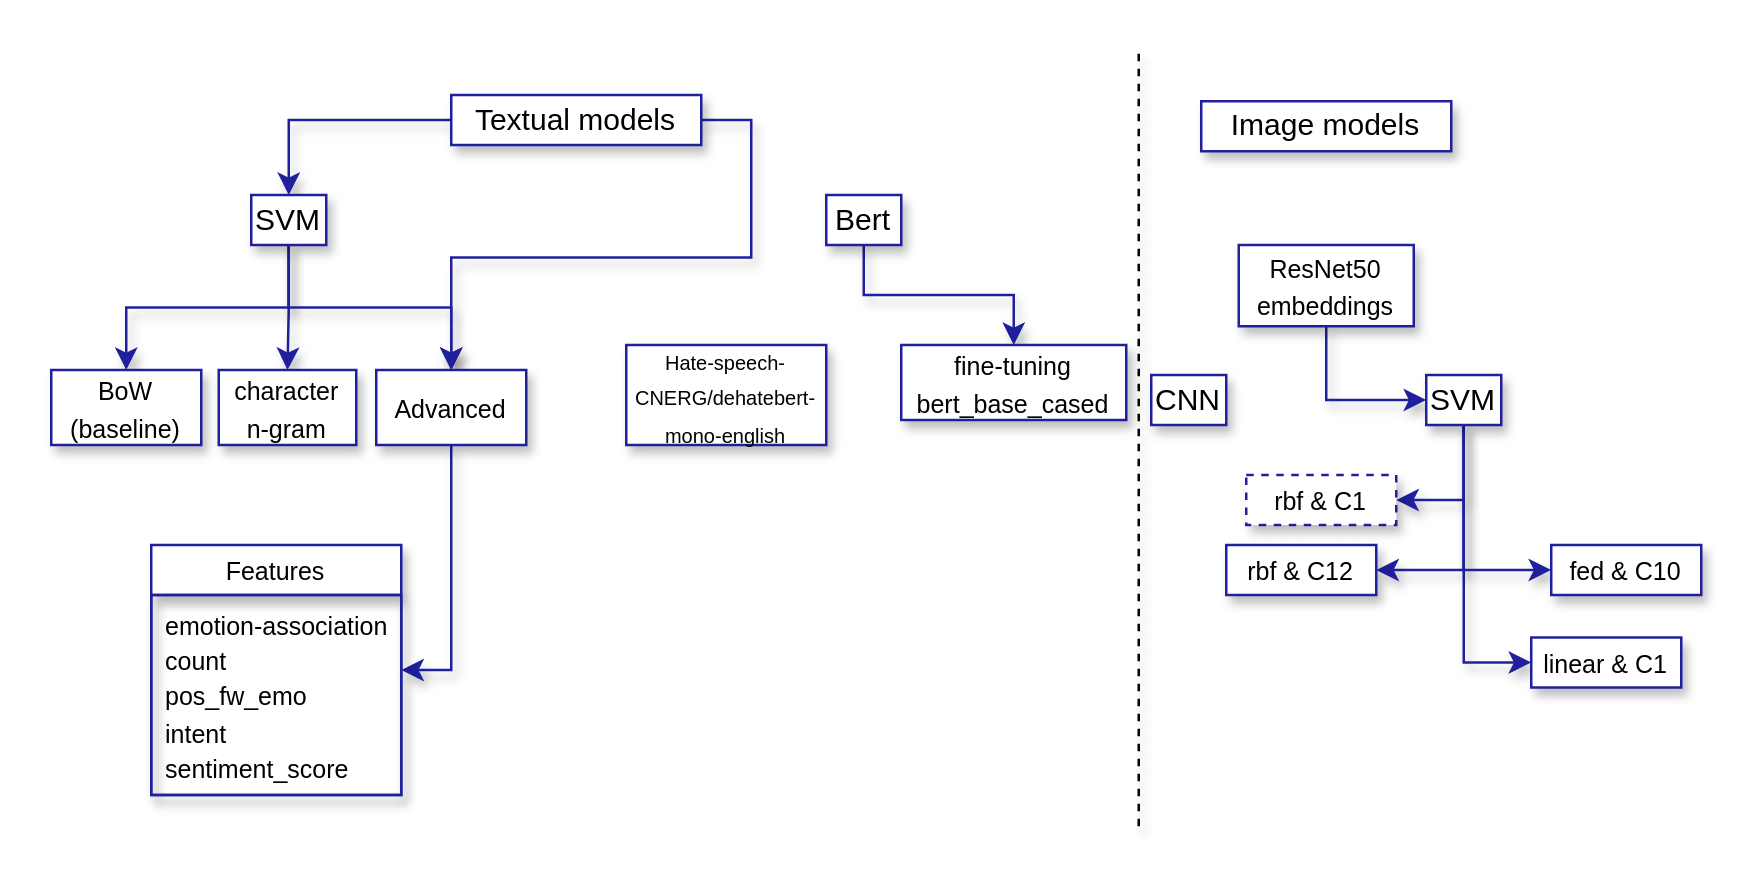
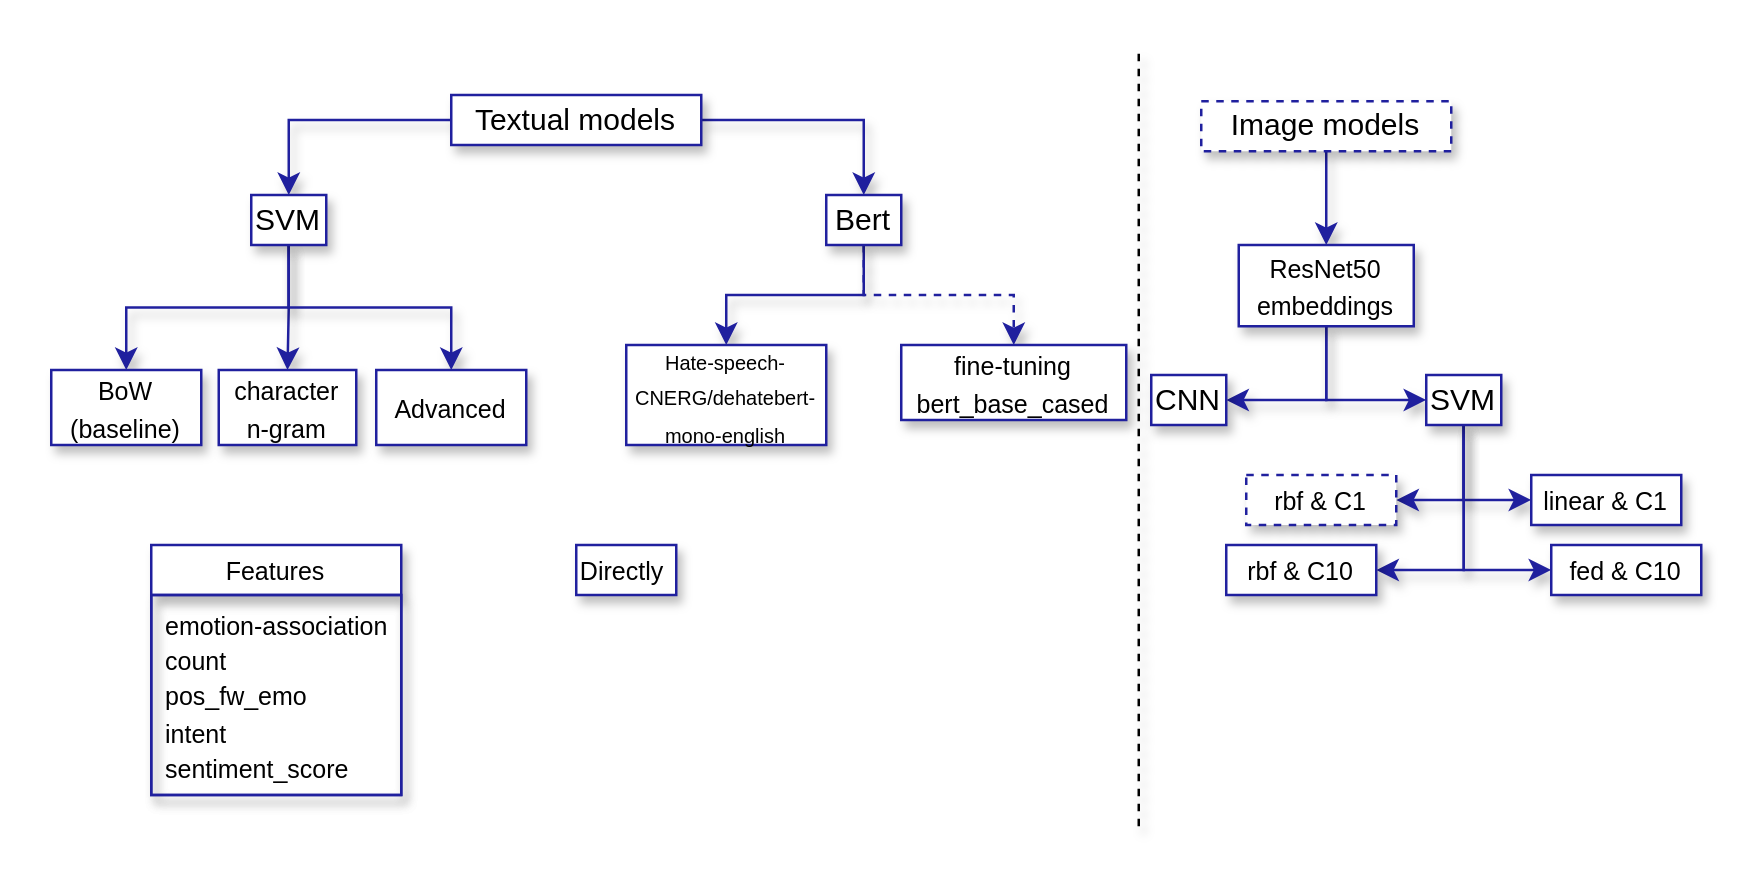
node "Image models": style solid -> dashed
edge "Image models" -> "ResNet50 embeddings": added
edge "Textual models" -> "Advanced": now "Textual models" -> "Bert"
edge "Bert" -> "Hate-speech-CNERG/dehatebert-mono-english": added
edge "Bert" -> "fine-tuning bert_base_cased": style solid -> dashed
edge "ResNet50 embeddings" -> "CNN": added
node "Directly": added
node "rbf & C12": label "rbf & C12" -> "rbf & C10"
edge "Advanced" -> "Features": removed
node "linear & C1": moved (1606, 663) -> (1606, 500)
